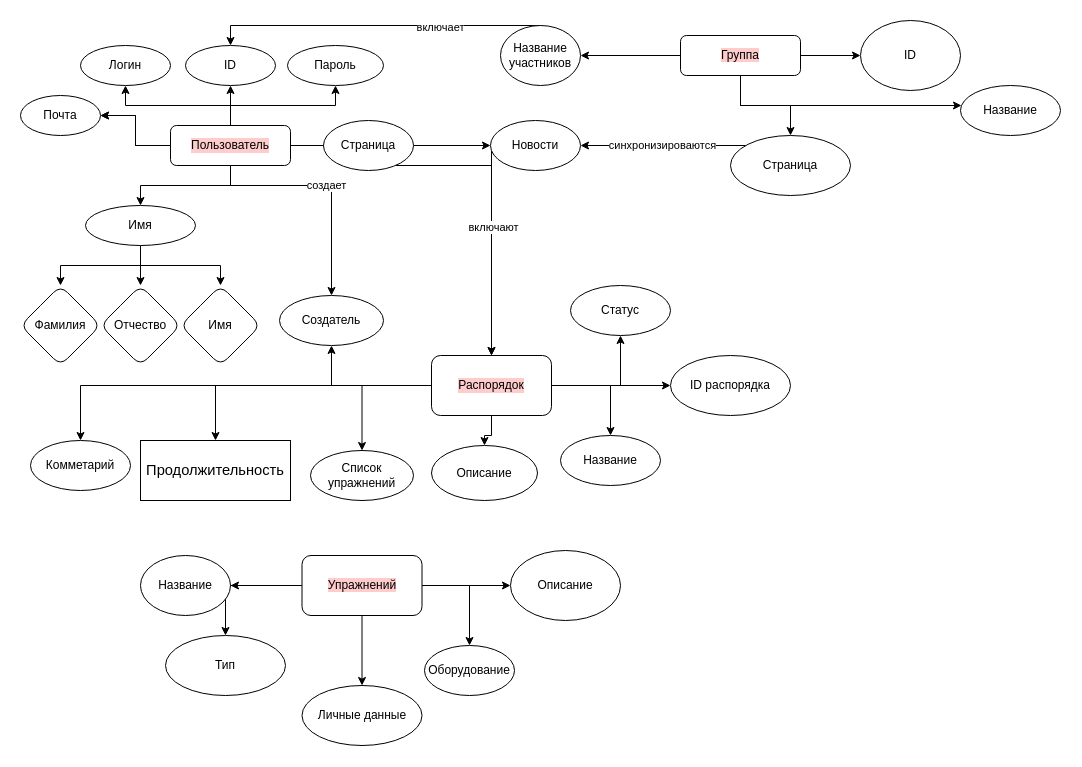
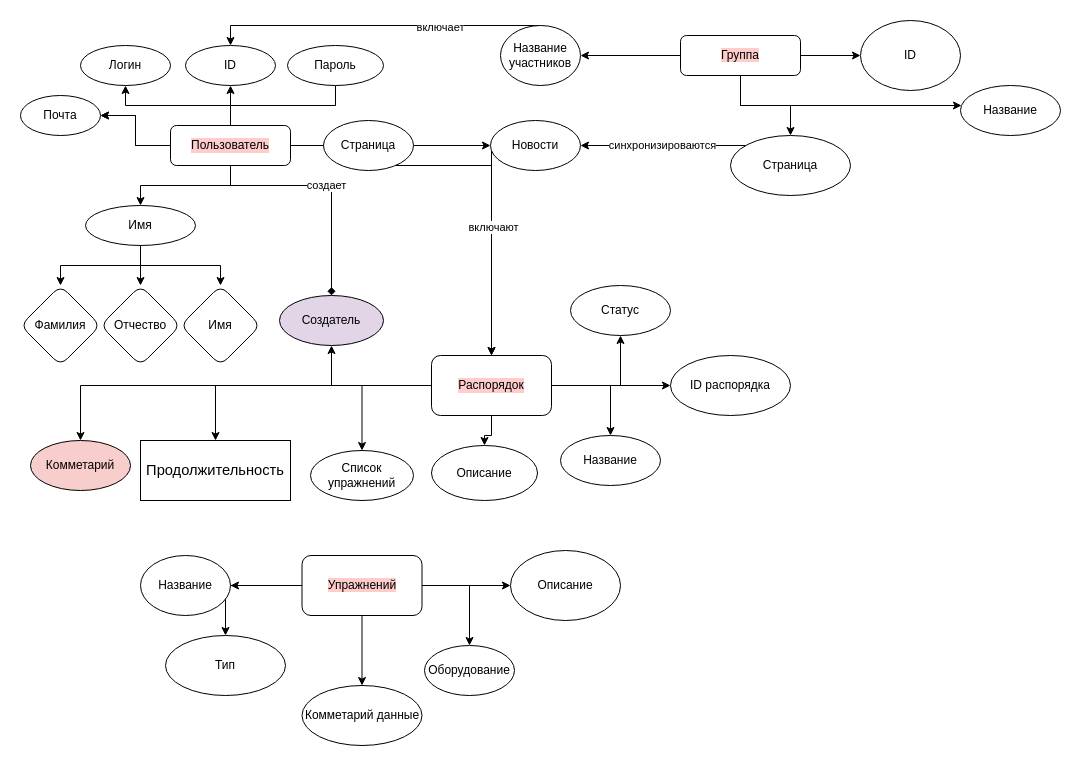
edge "Пользователь" -> "Пароль": arrowhead classic -> none
edge "Пользователь" -> "Создатель": arrowhead classic -> diamond
node "Создатель": fillcolor #ffffff -> #e1d5e7
node "Комметарий": fillcolor #ffffff -> #f8cecc
node "Личные данные": label "Личные данные" -> "Комметарий данные"
